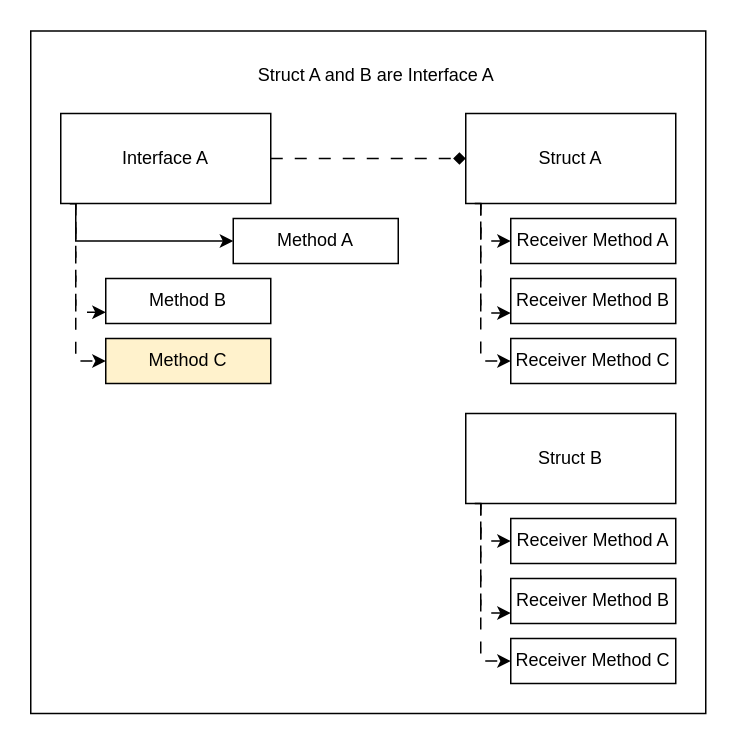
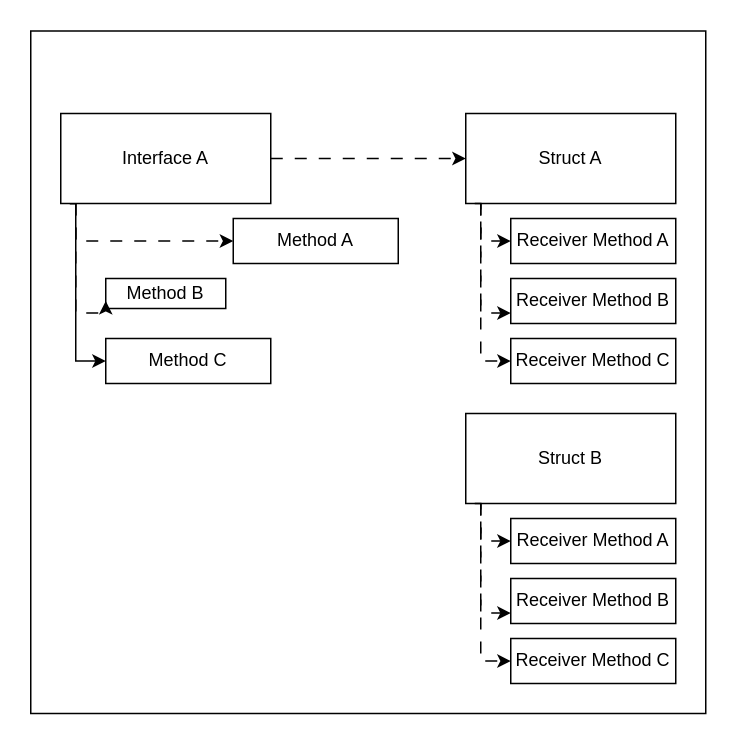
node "Struct A and B are Interface A": removed
edge "Interface A" -> "Struct A": arrowhead diamond -> classic
edge "Interface A" -> "Method A": style solid -> dashed
node "Method B": size 165x45 -> 120x30
edge "Interface A" -> "Method C": style dashed -> solid
node "Method C": fillcolor #fff2cc -> #ffffff
